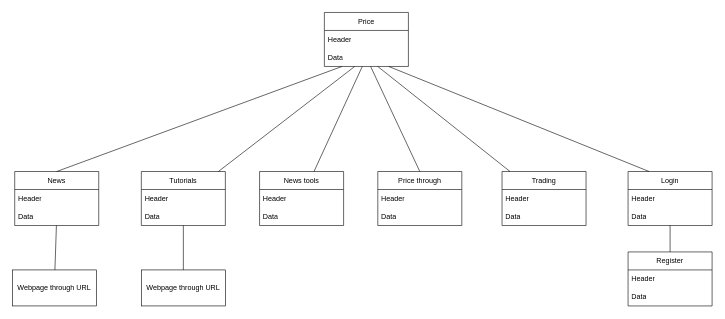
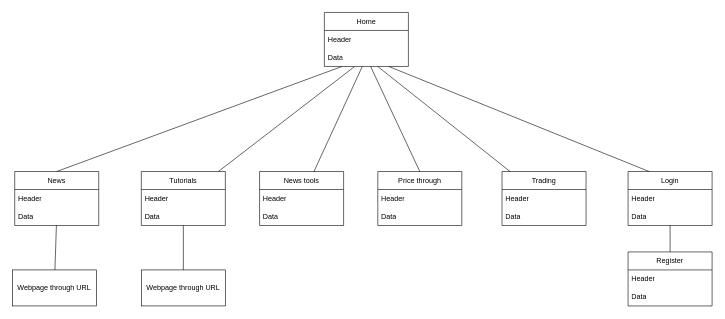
node "Price": label "Price" -> "Home"
